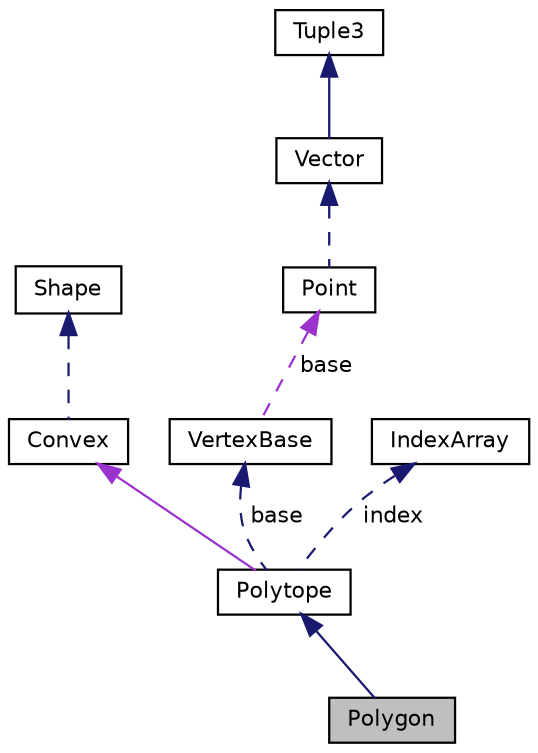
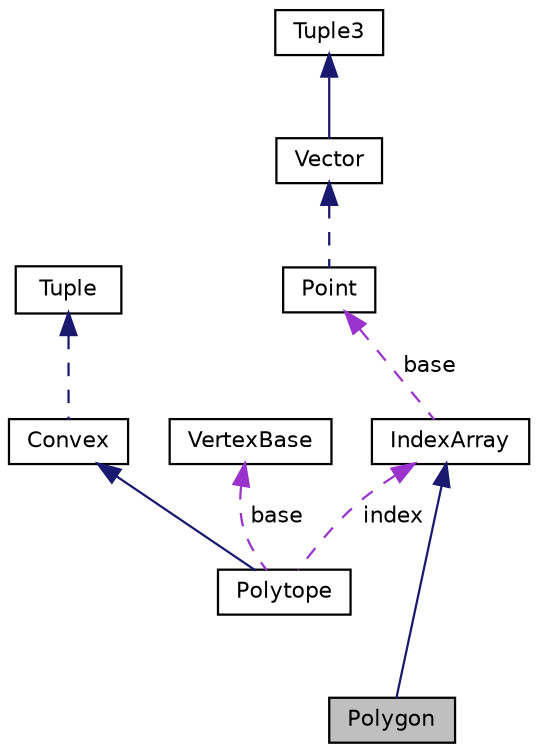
node "Shape": label "Shape" -> "Tuple"
edge "VertexBase" -> "Point": now "IndexArray" -> "Point"
edge "Polytope" -> "IndexArray": color midnightblue -> darkorchid3
edge "Polytope" -> "Convex": color darkorchid3 -> midnightblue
edge "Polytope" -> "VertexBase": color midnightblue -> darkorchid3
edge "Polygon" -> "Polytope": now "Polygon" -> "IndexArray"
